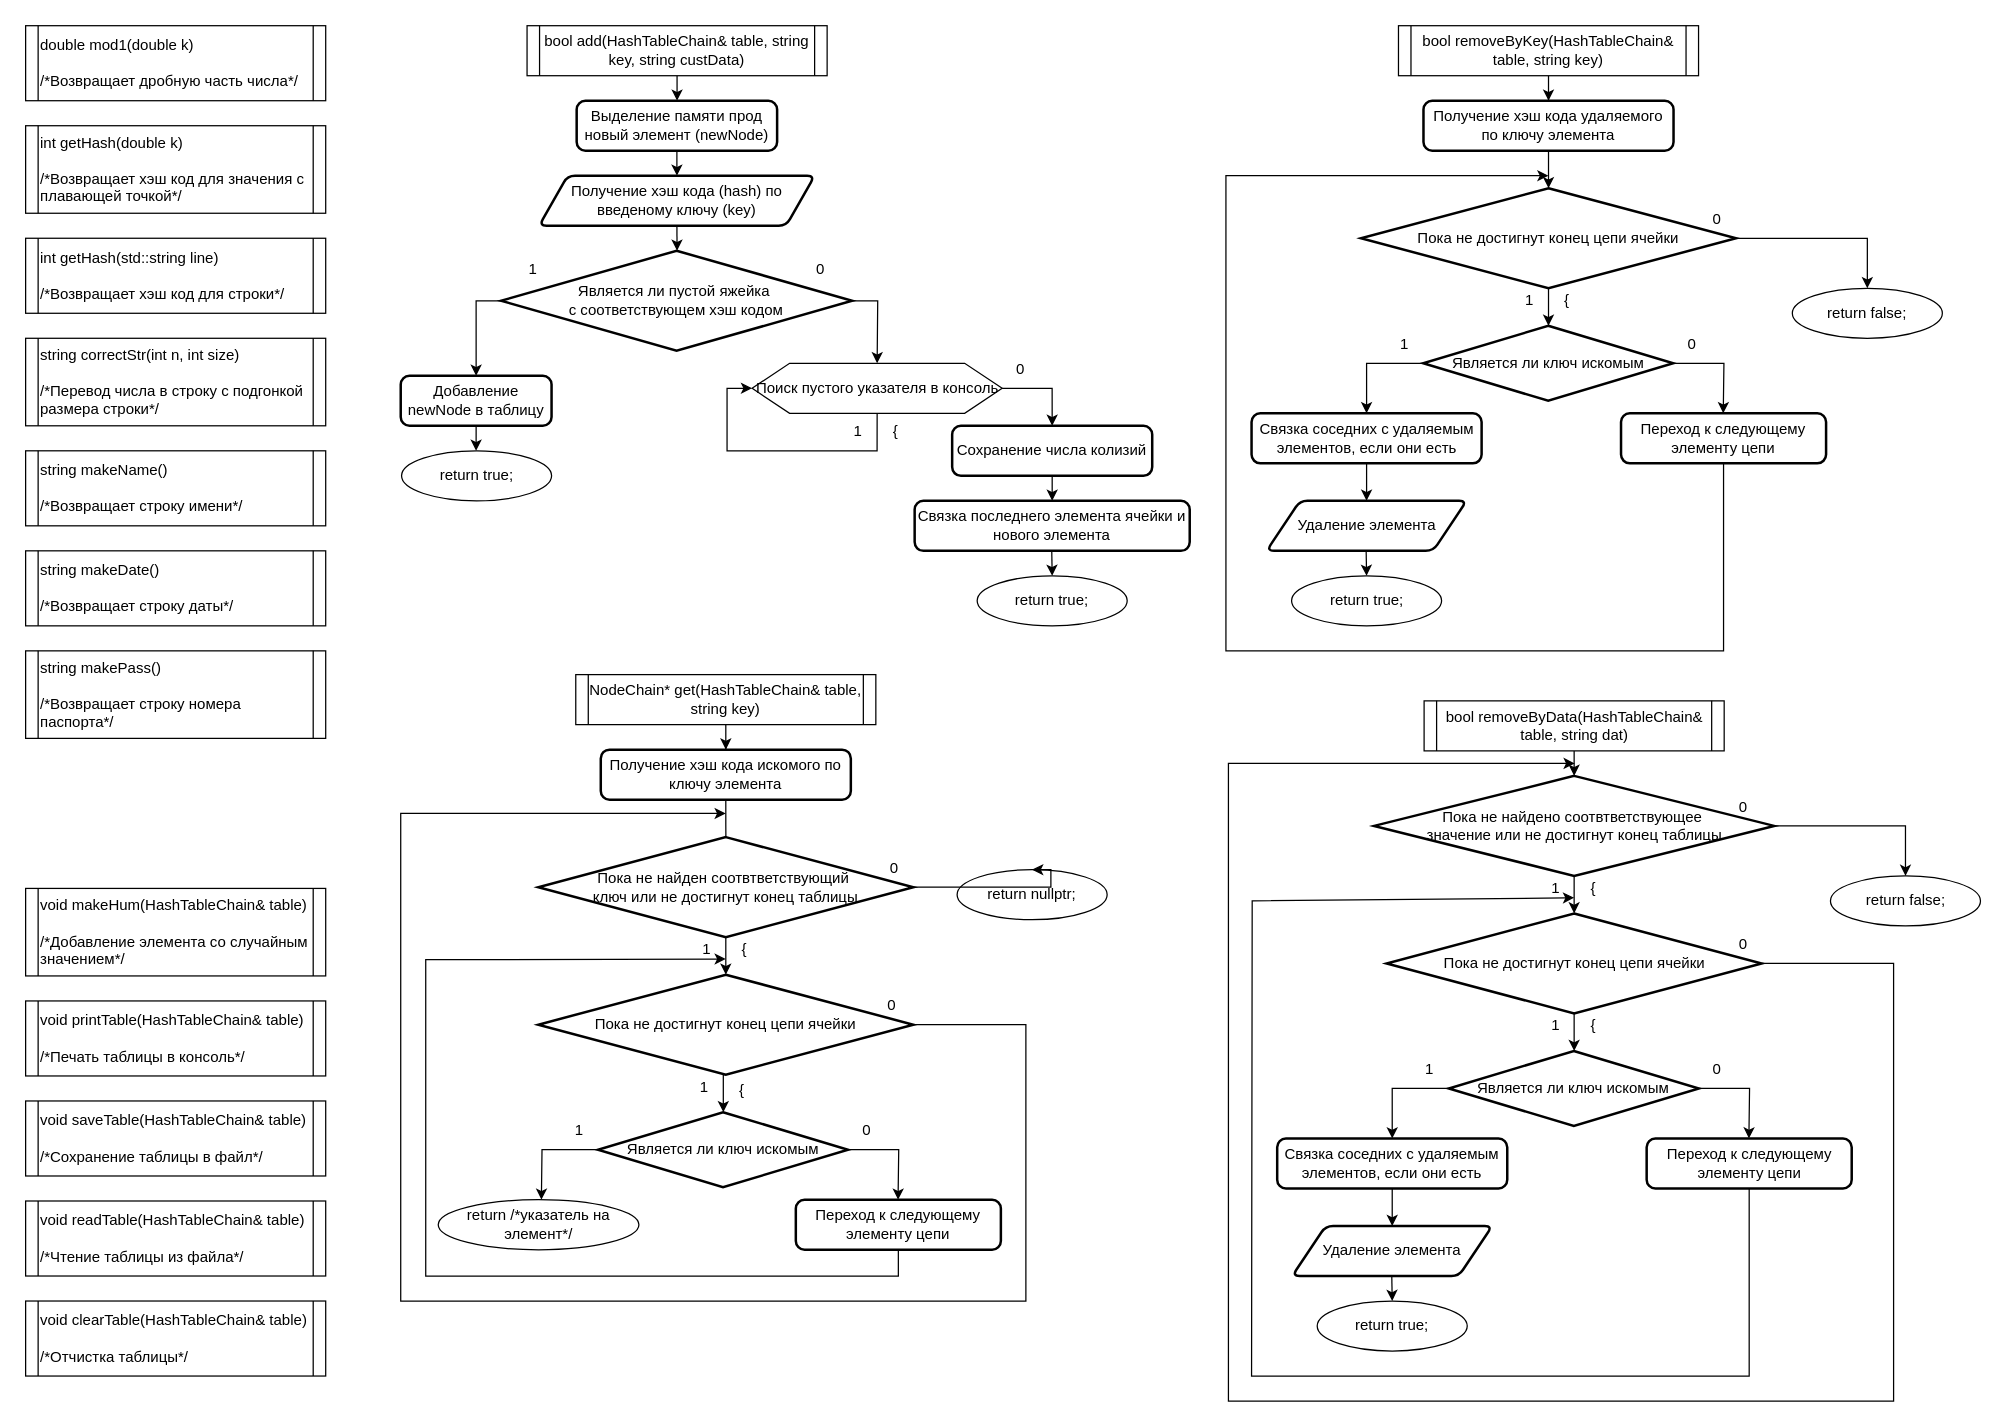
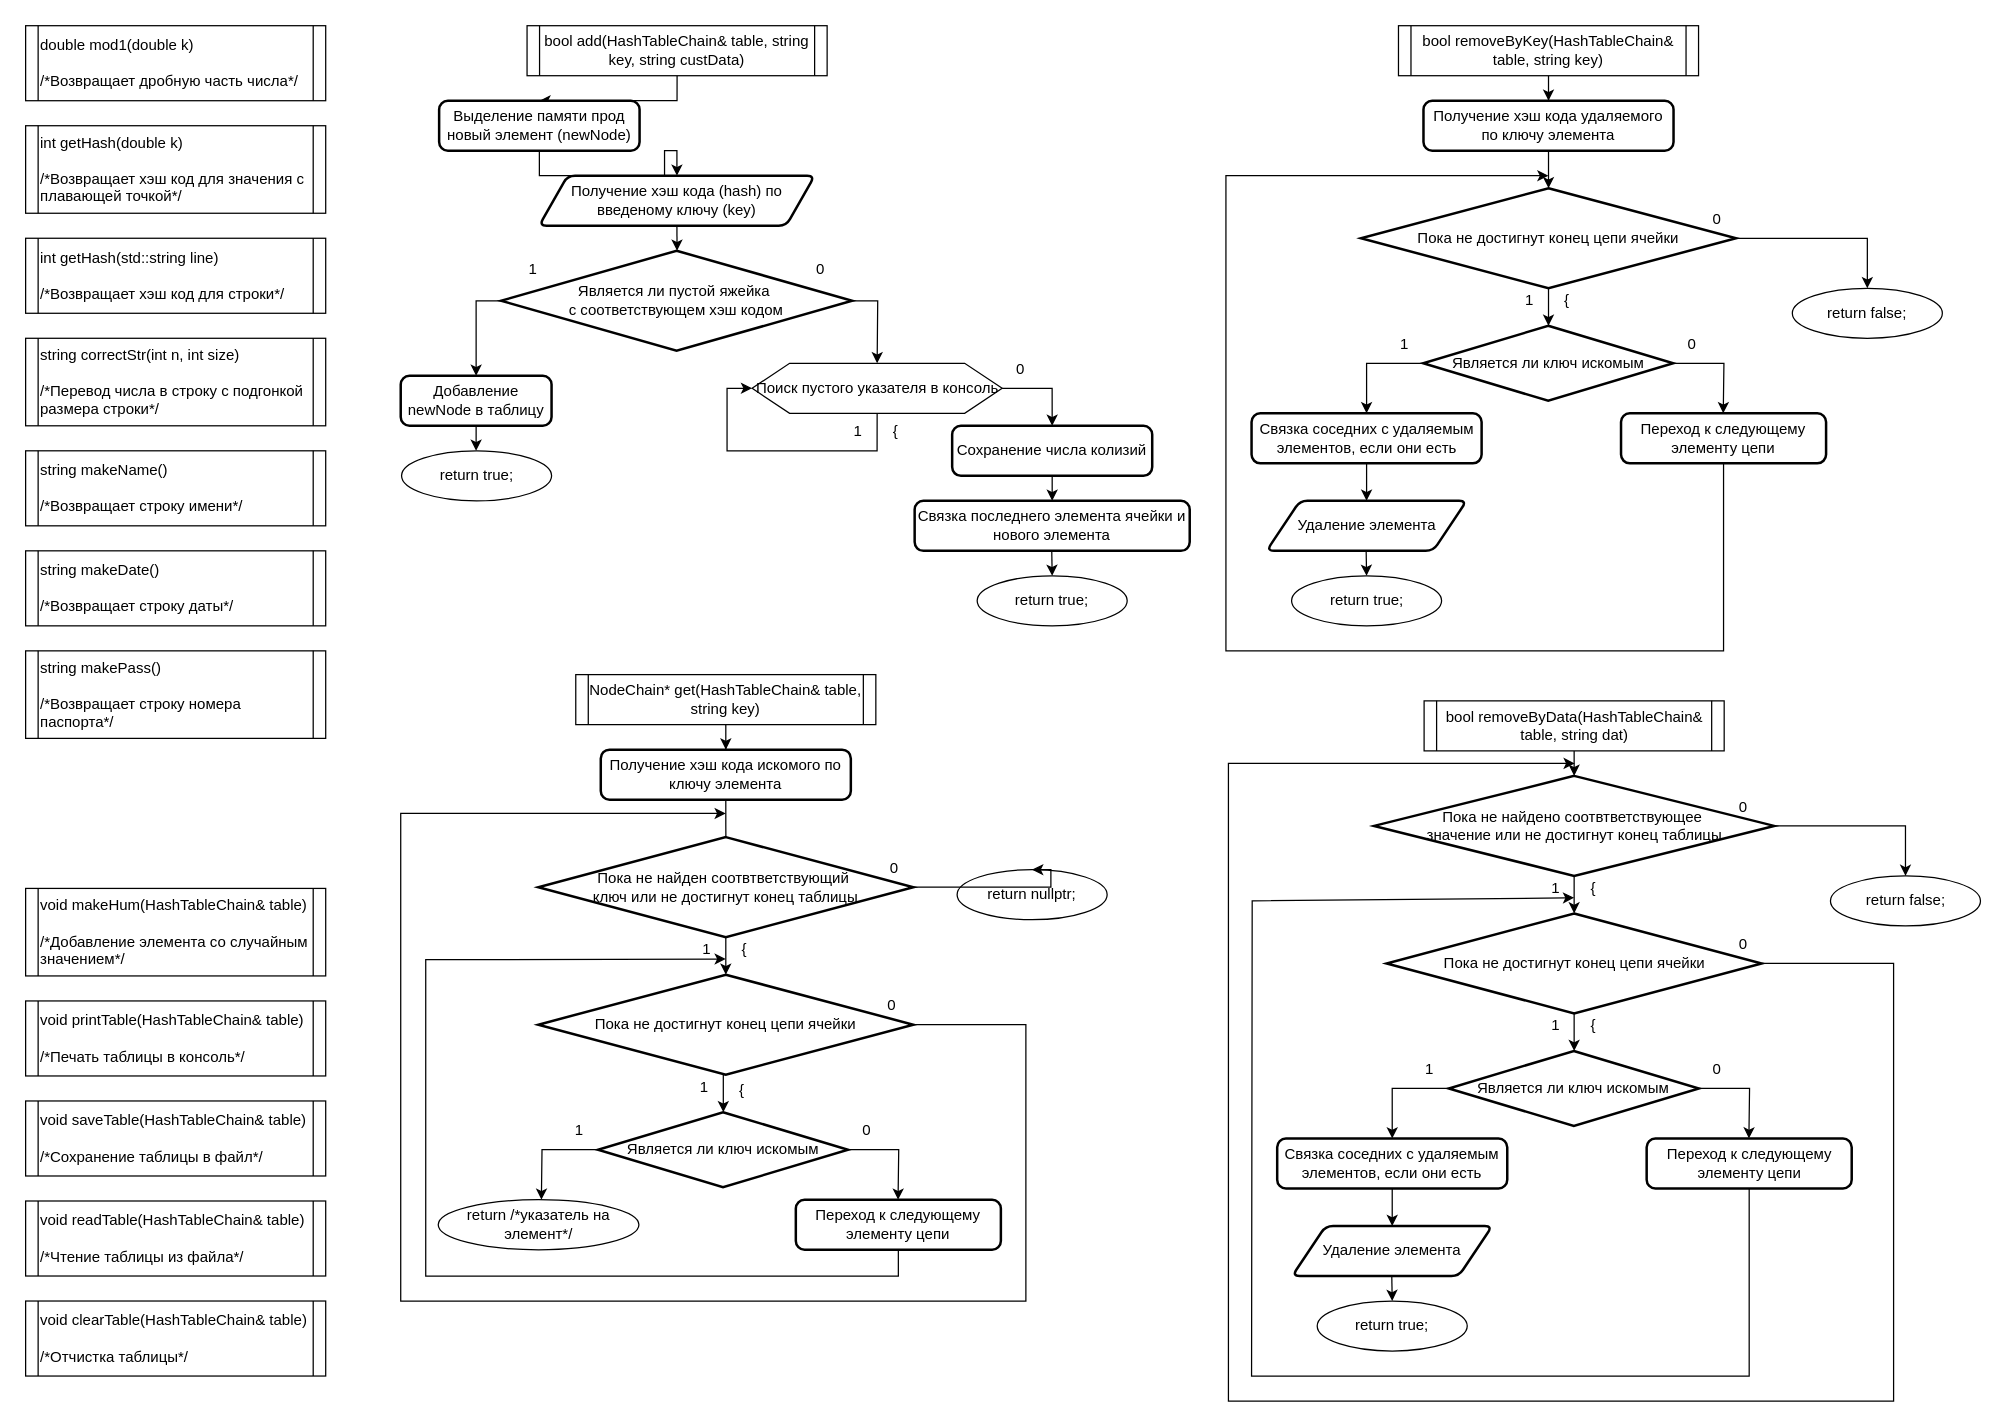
node "Выделение памяти прод новый элемент (newNode)": moved (677, 126) -> (539, 126)
